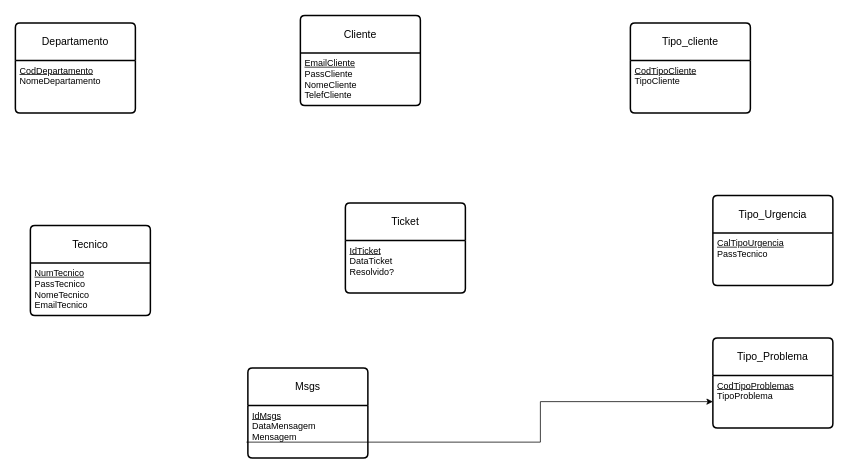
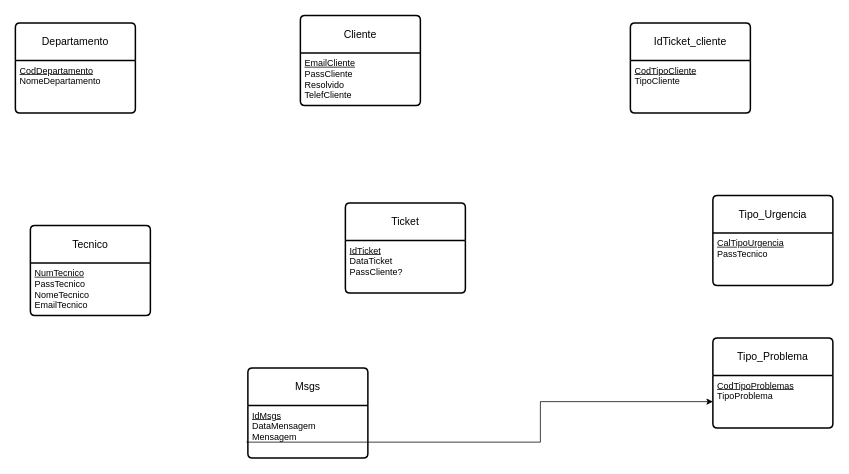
node "Tipo_cliente": label "Tipo_cliente" -> "IdTicket_cliente"
node "EmailCliente PassCliente NomeCliente TelefCliente": label "EmailCliente PassCliente NomeCliente TelefCliente" -> "EmailCliente PassCliente Resolvido TelefCliente"
node "IdTicket DataTicket Resolvido?": label "IdTicket DataTicket Resolvido?" -> "IdTicket DataTicket PassCliente?"
